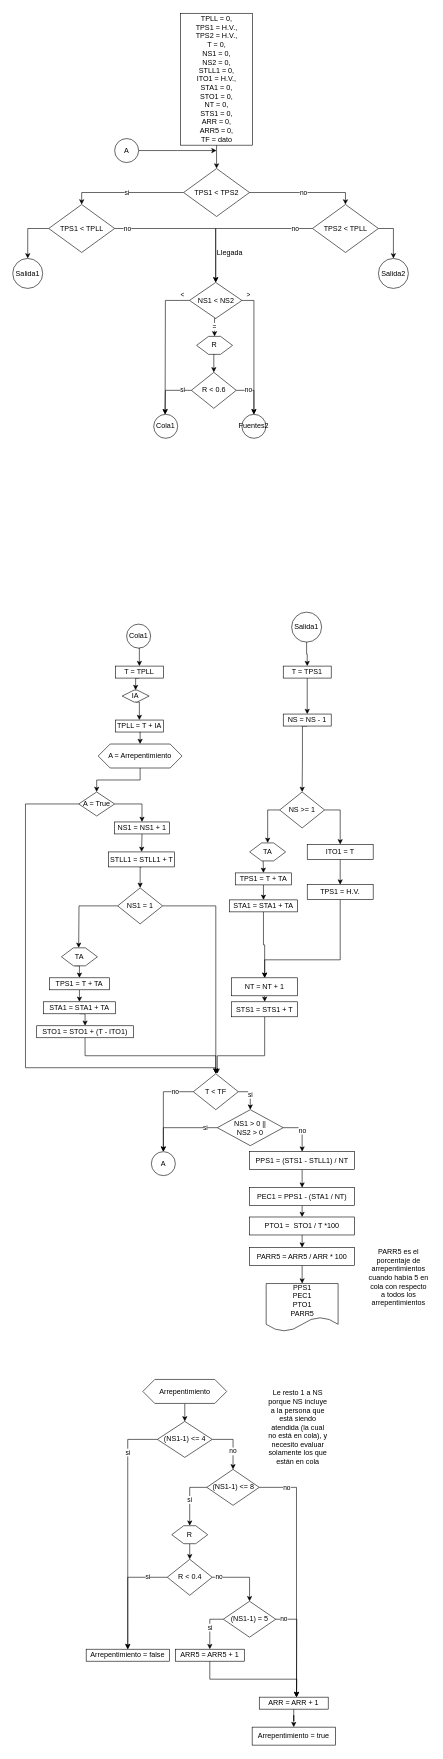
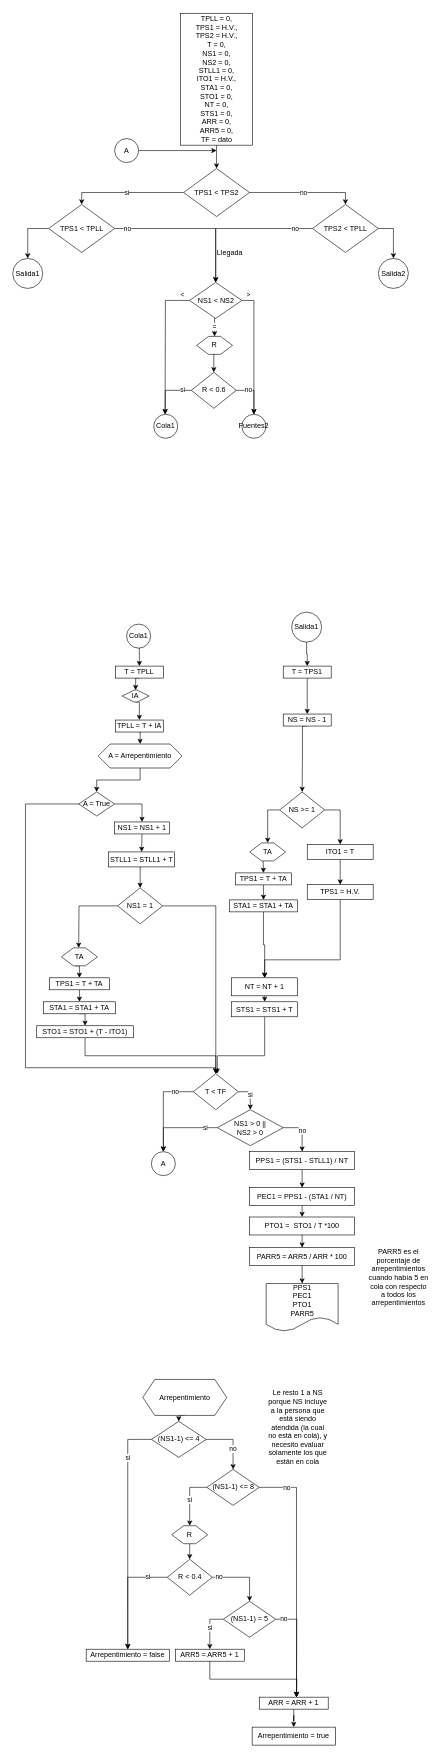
node "Arrepentimiento": size 84x24 -> 84x36
node "(NS1-1) <= 4": moved (185, 1440) -> (179, 1440)
